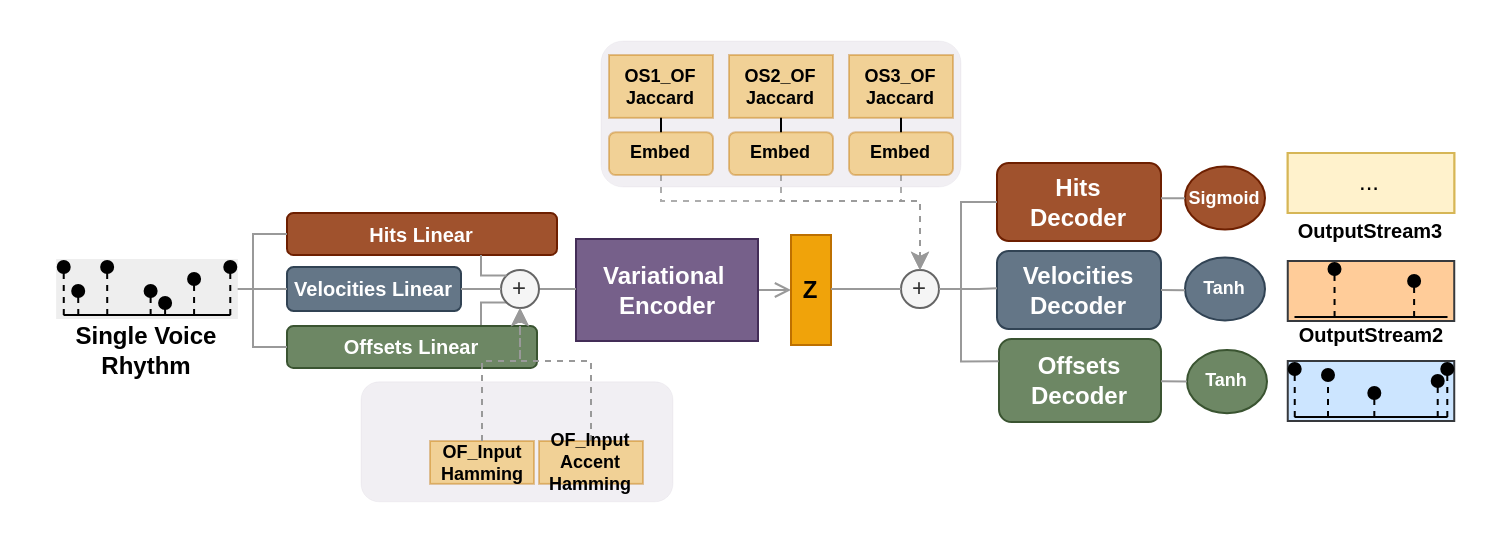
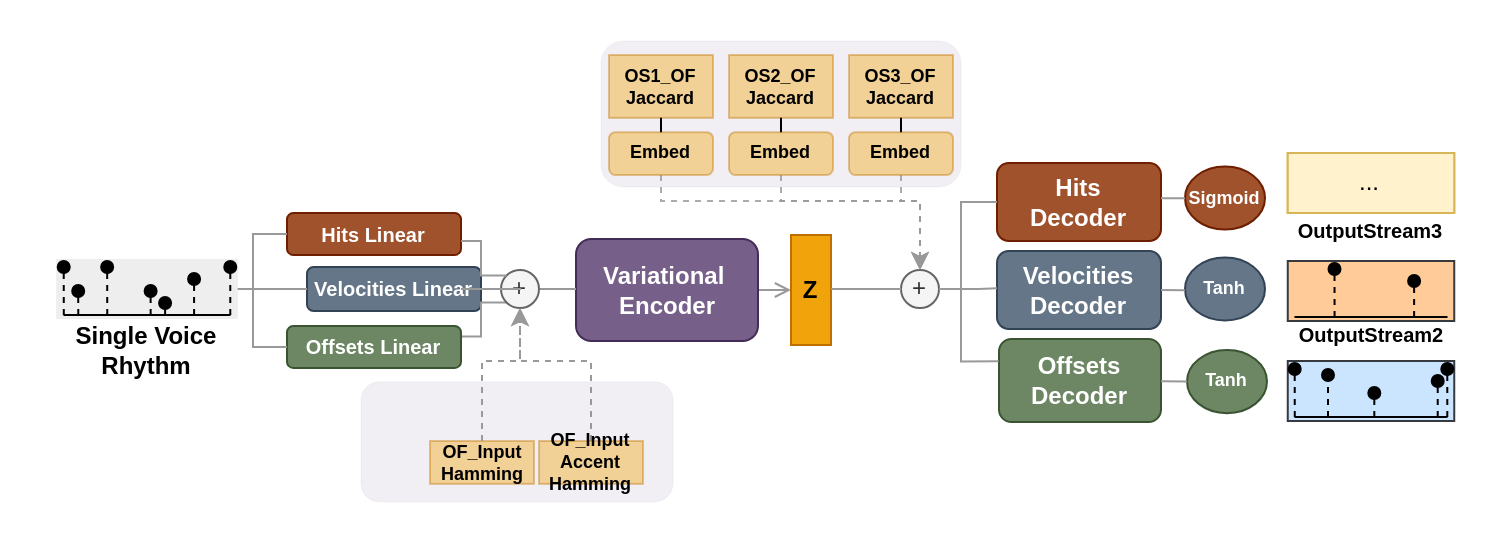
node "Hits Linear": size 270x42 -> 174x42
node "Velocities Linear": moved (374, 289) -> (394, 289)
node "Variational Encoder": shape rectangle -> rounded rectangle
node "Offsets Linear": size 250x42 -> 174x42
